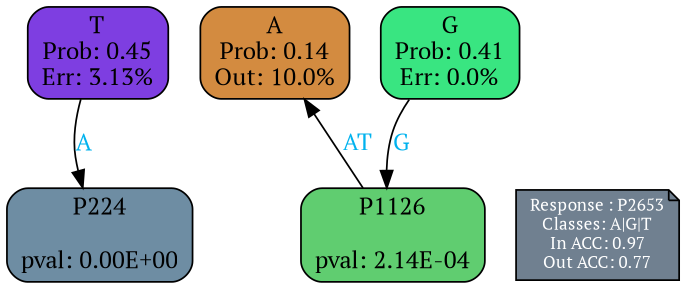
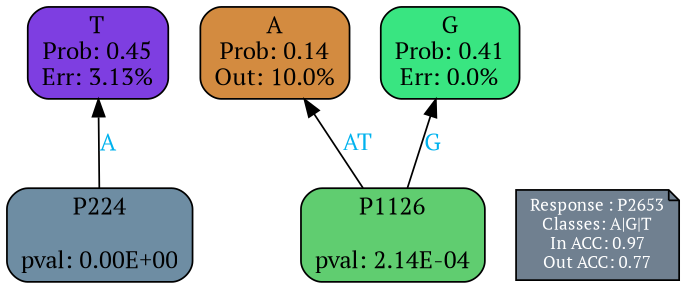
edge "G Prob: 0.41 Err: 0.0%" -> "P1126 pval: 2.14E-04": reversed
edge "T Prob: 0.45 Err: 3.13%" -> "P224 pval: 0.00E+00": reversed
